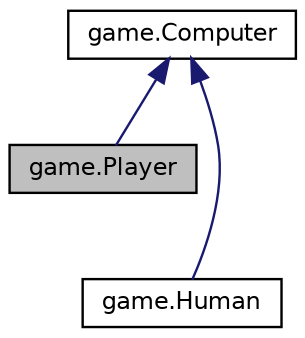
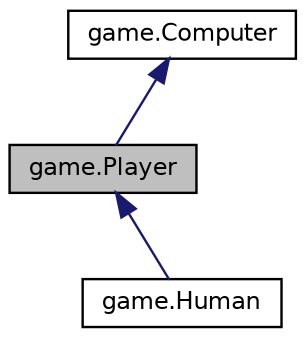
edge "game.Human" -> "game.Computer": now "game.Human" -> "game.Player"
